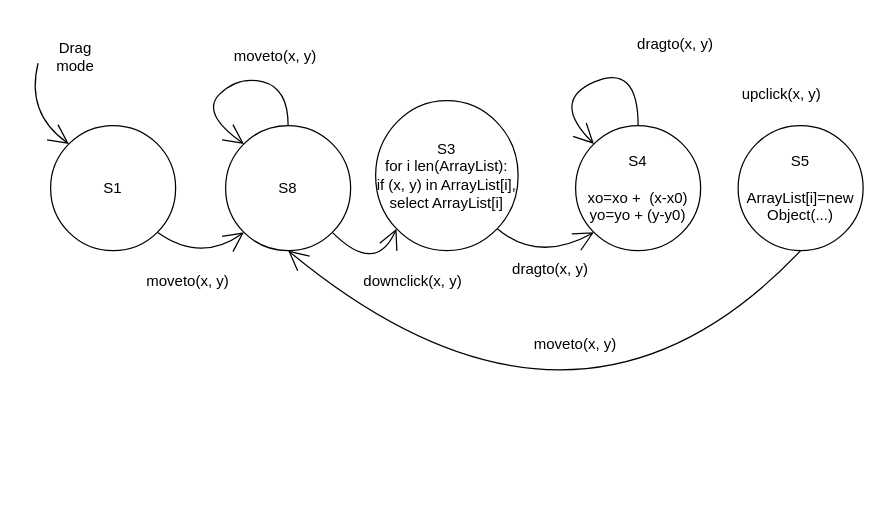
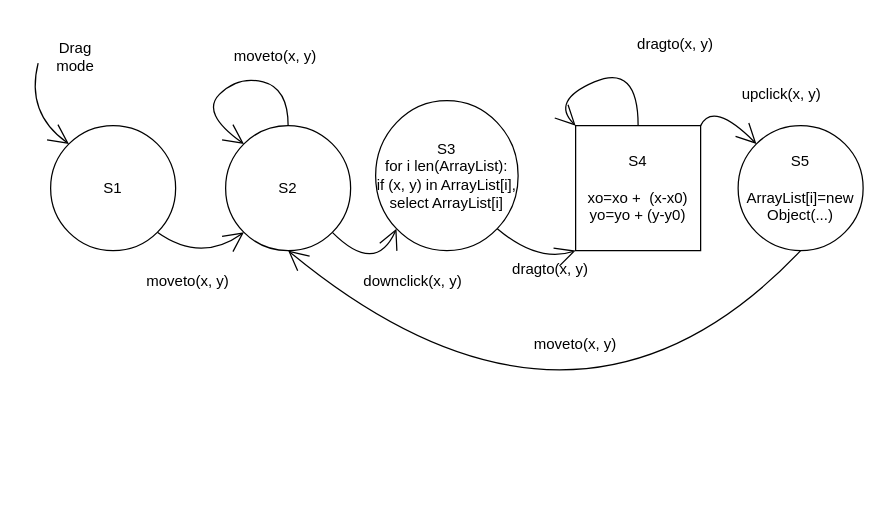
edge "S4 xo=xo + (x-x0) yo=yo + (y-y0)" -> "S5 ArrayList[i]=new Object(...)": added
node "S8": label "S8" -> "S2"
node "S4 xo=xo + (x-x0) yo=yo + (y-y0)": shape ellipse -> rectangle
